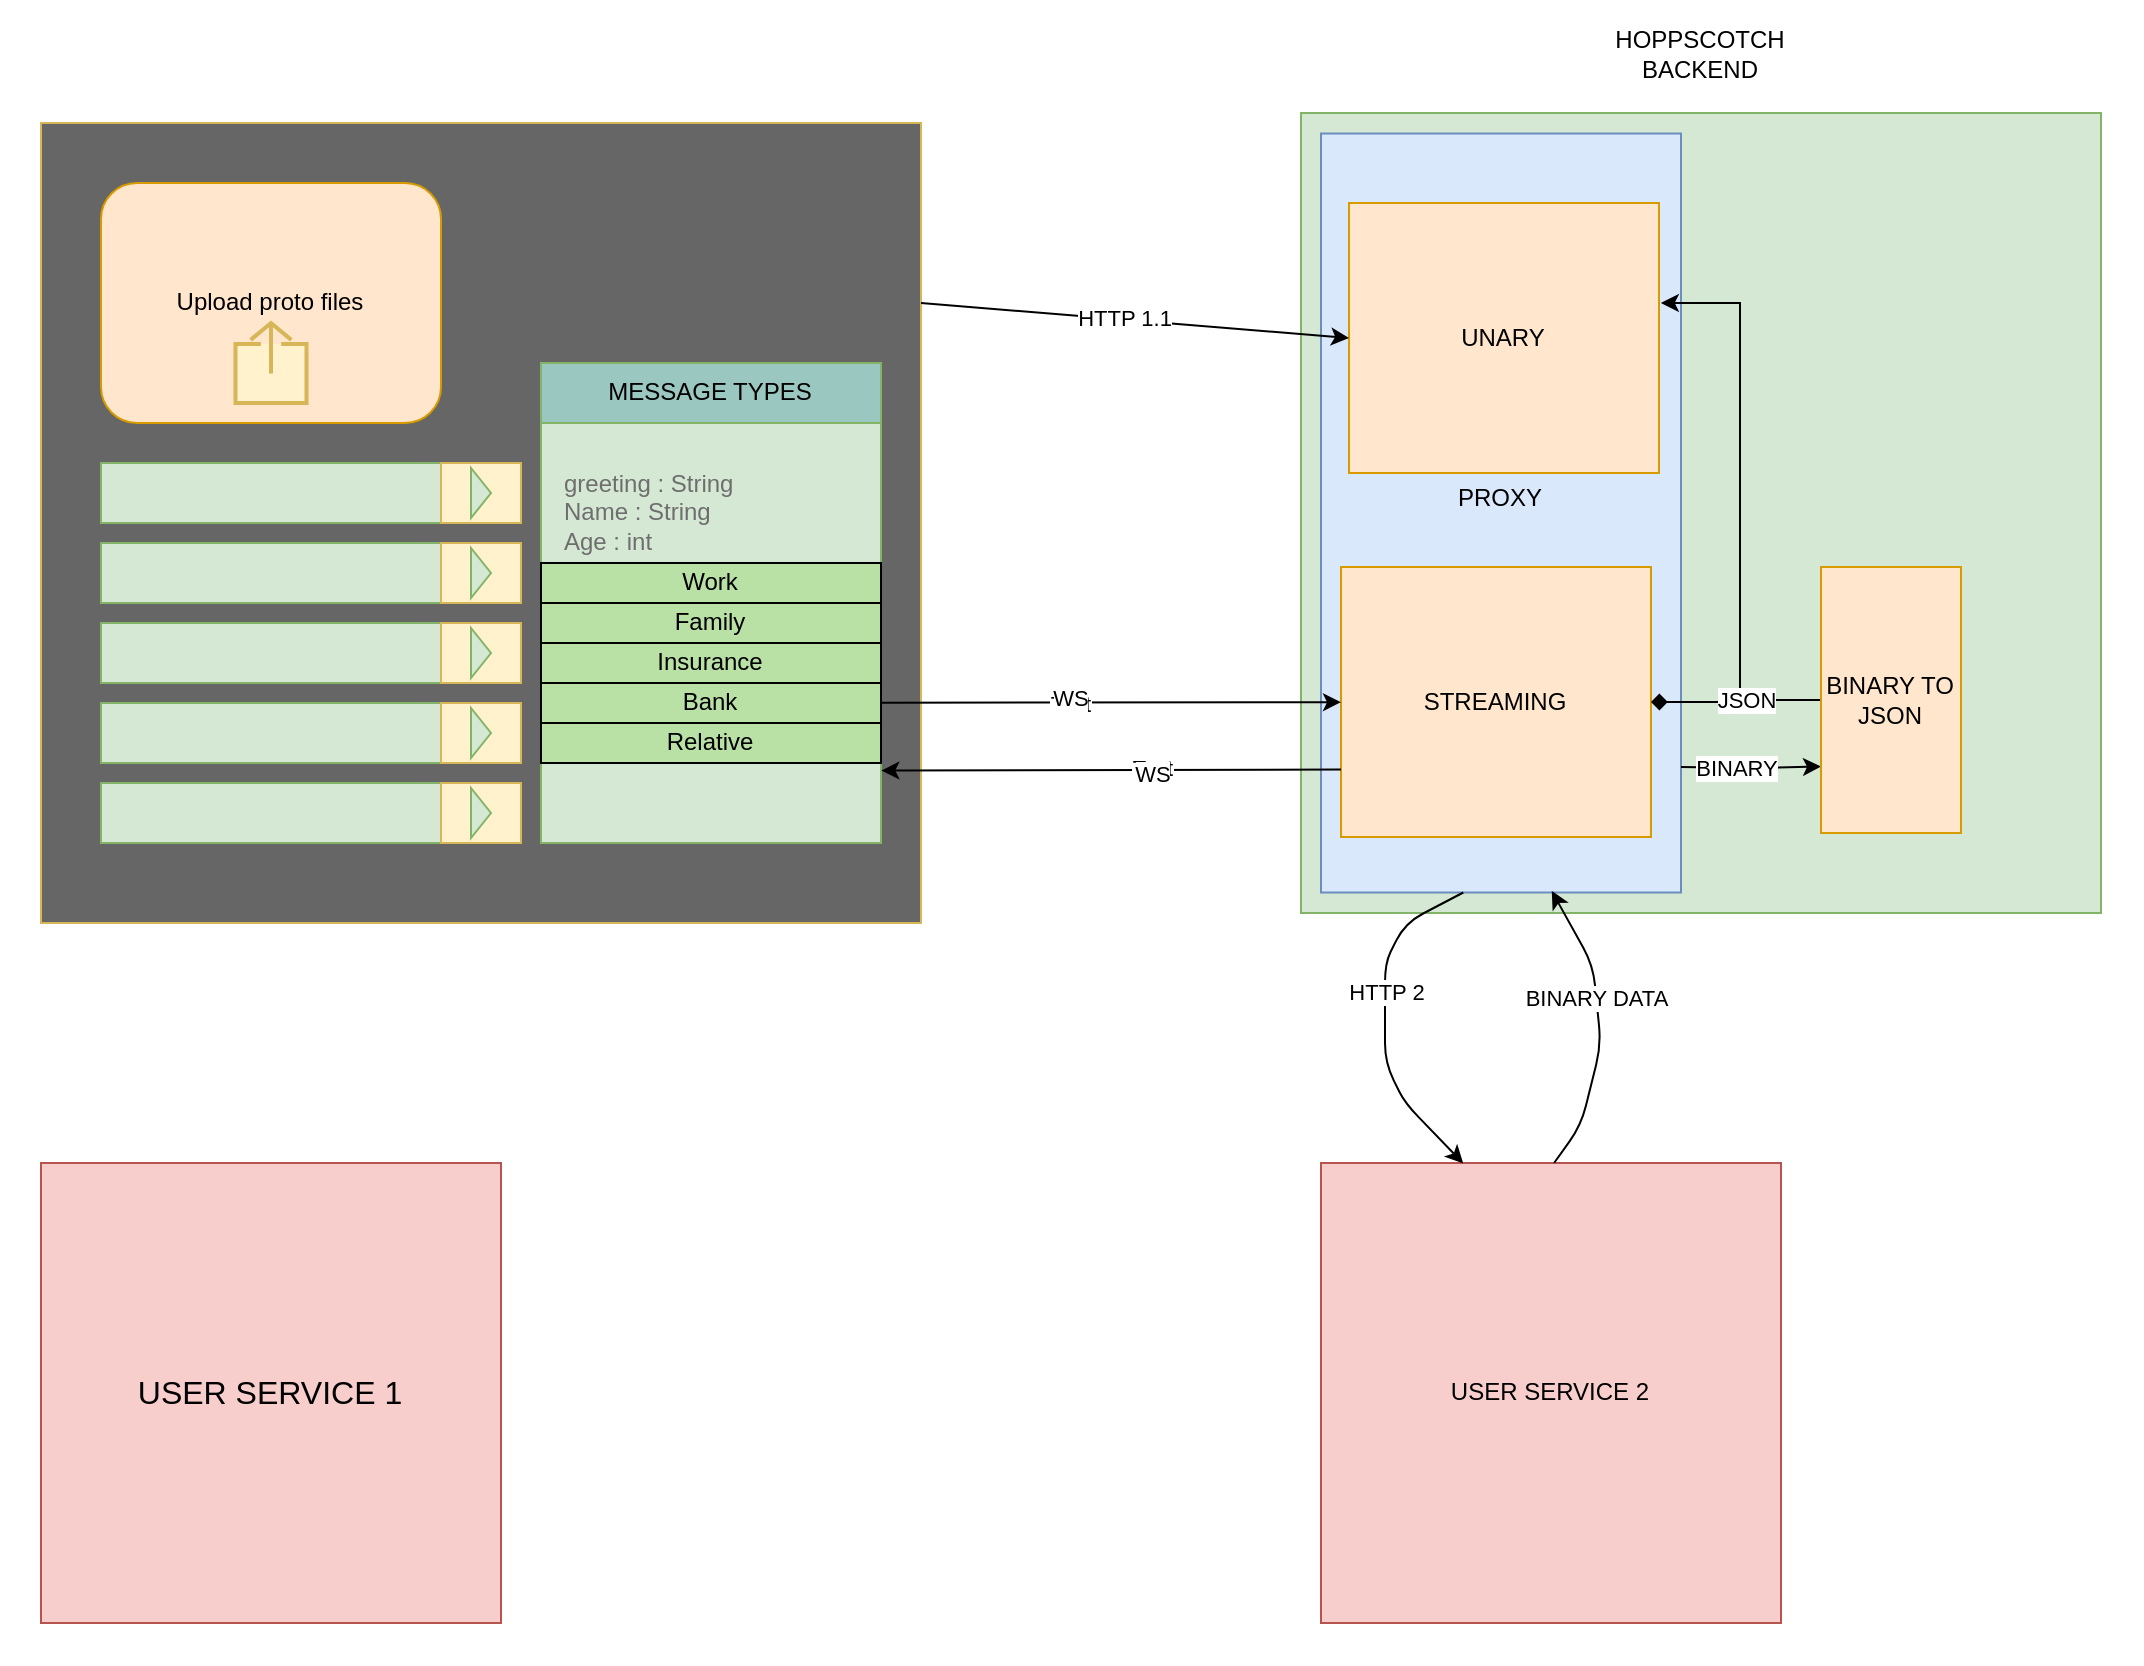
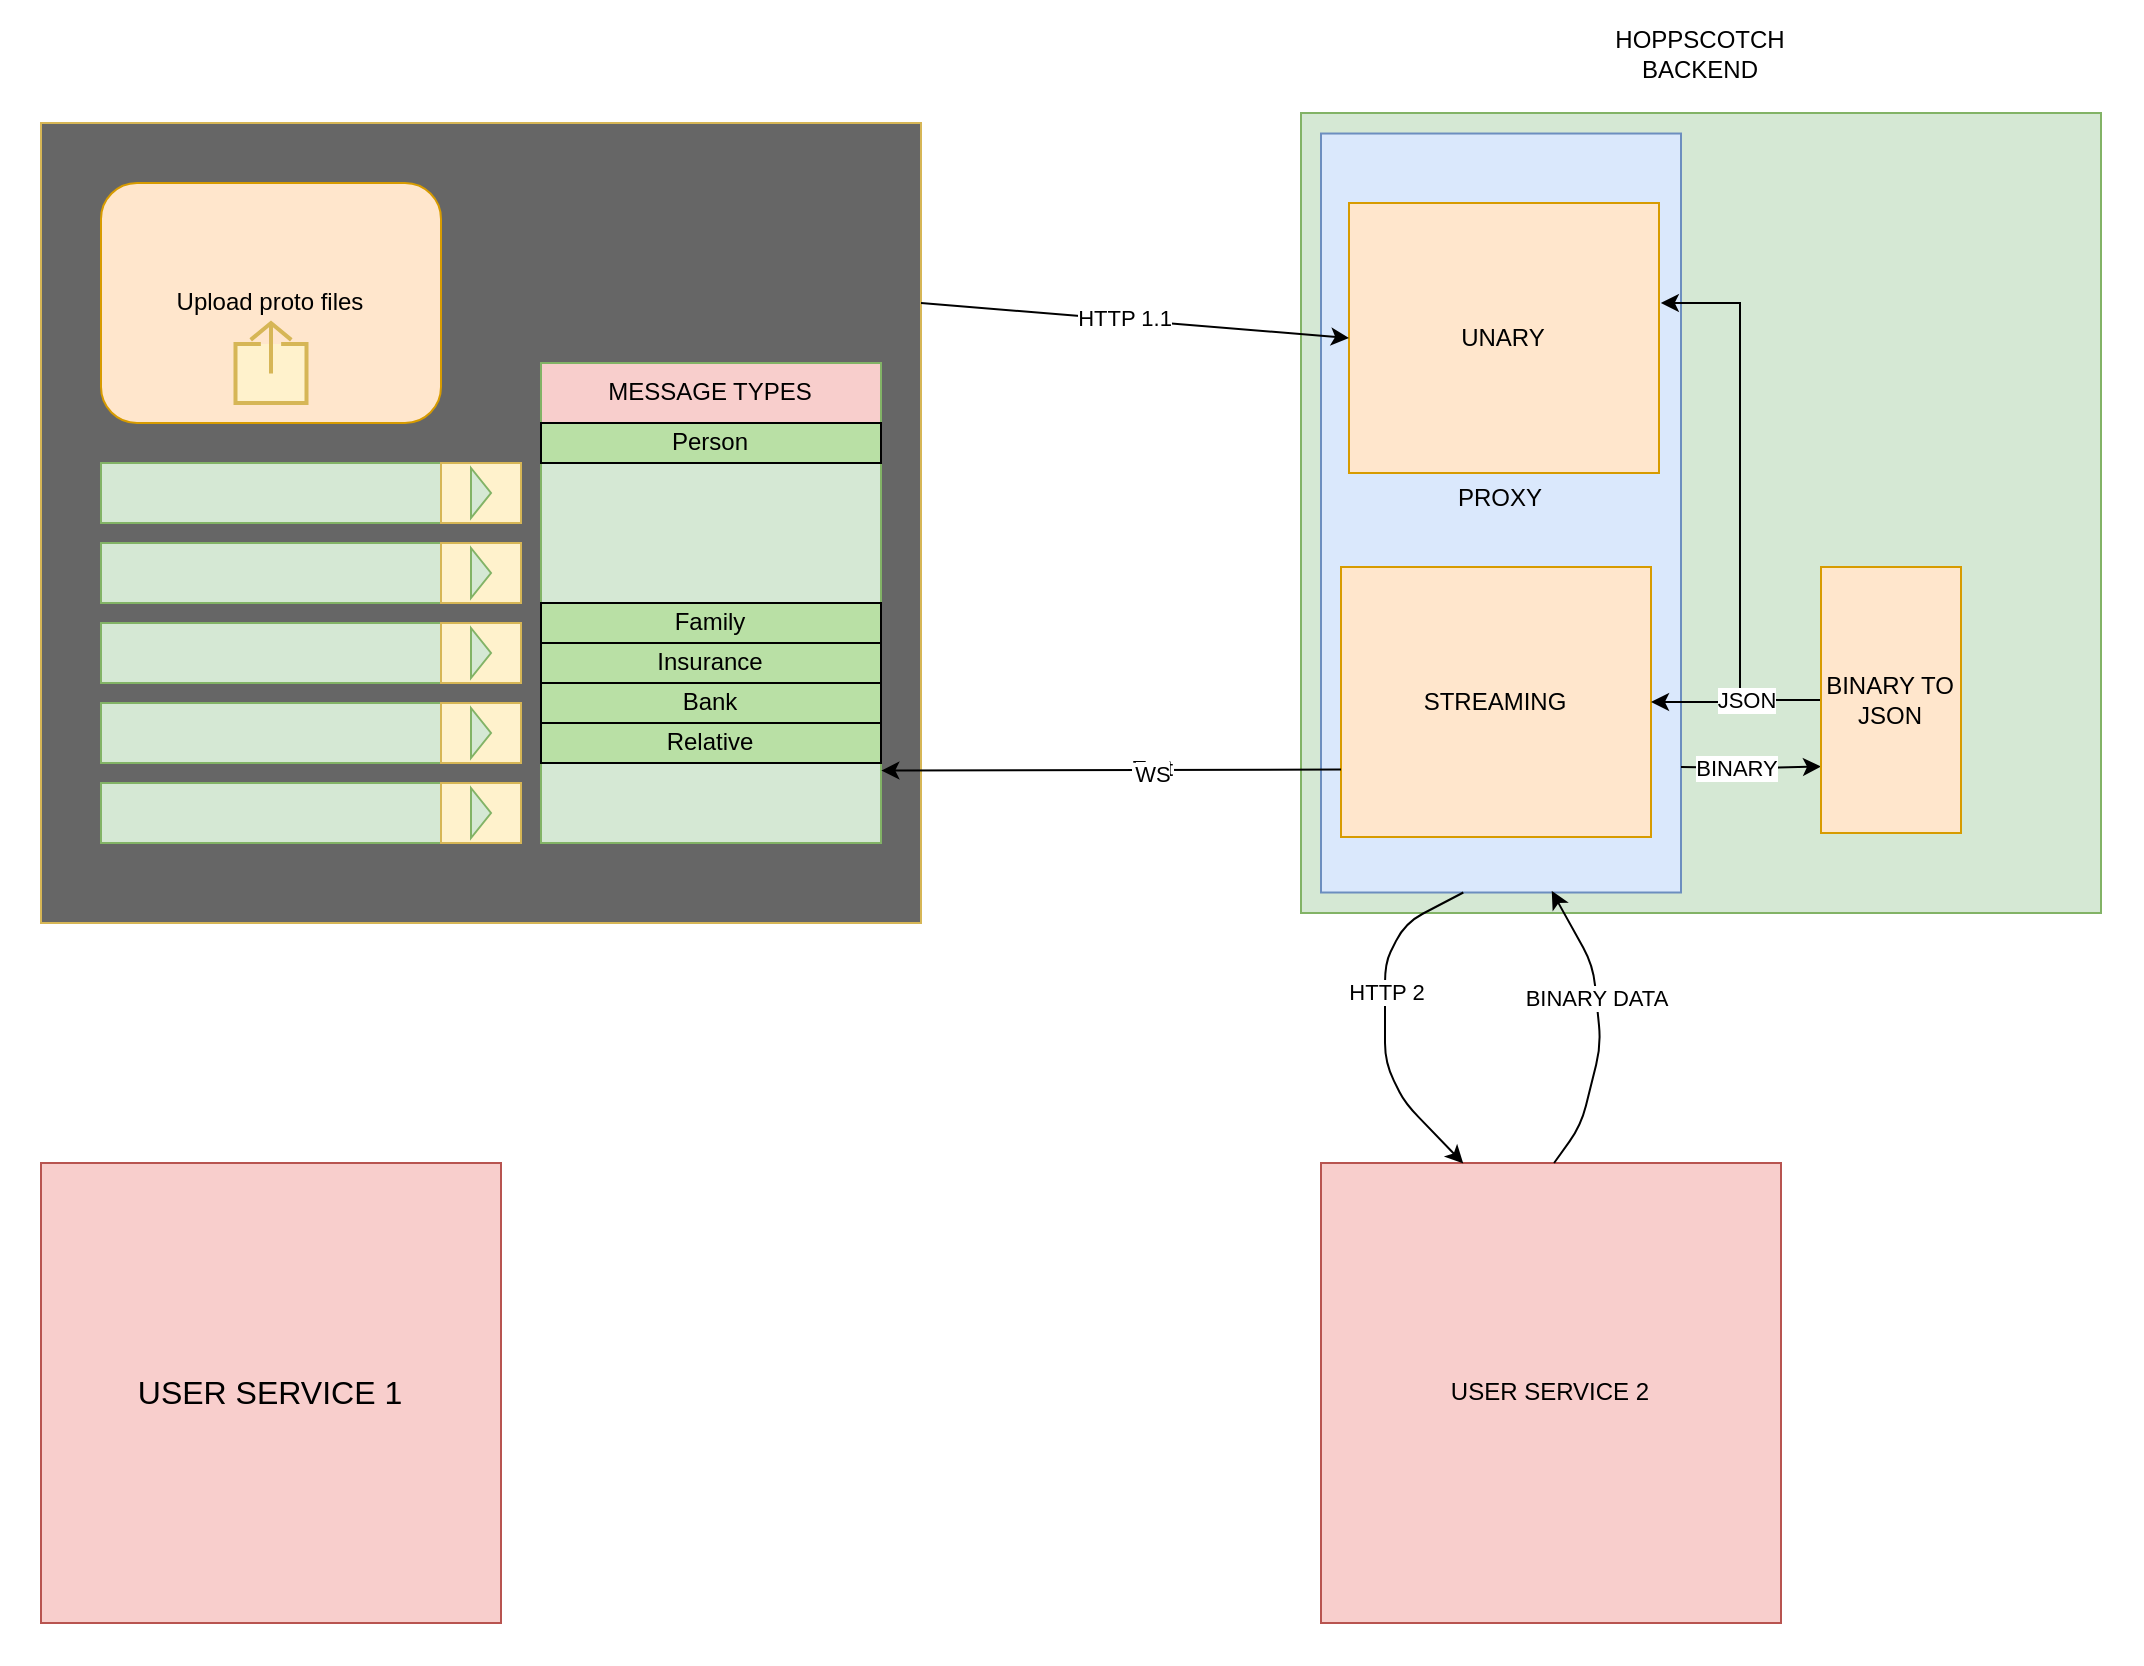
node "MESSAGE TYPES": fillcolor #9ac7bf -> #f8cecc
node "Person": added
node "greeting : String Name : String Age : int": removed
node "Work": removed
edge "Bank" -> "STREAMING": removed, labels "Text", "WS"
edge "BINARY TO JSON" -> "STREAMING": arrowhead diamond -> classic
